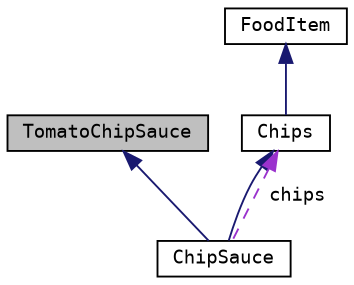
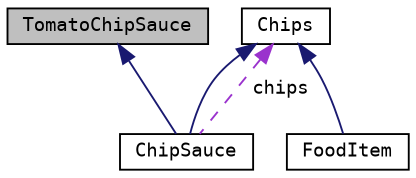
edge "Chips" -> "FoodItem": reversed
